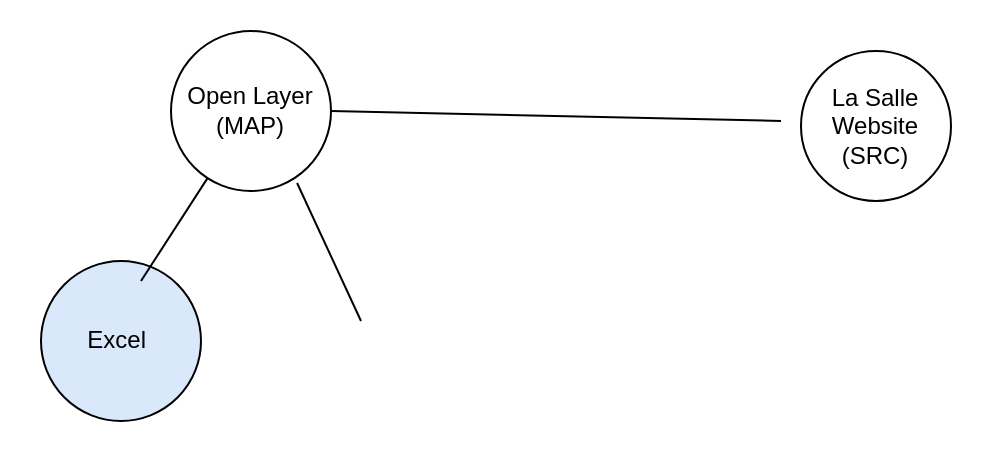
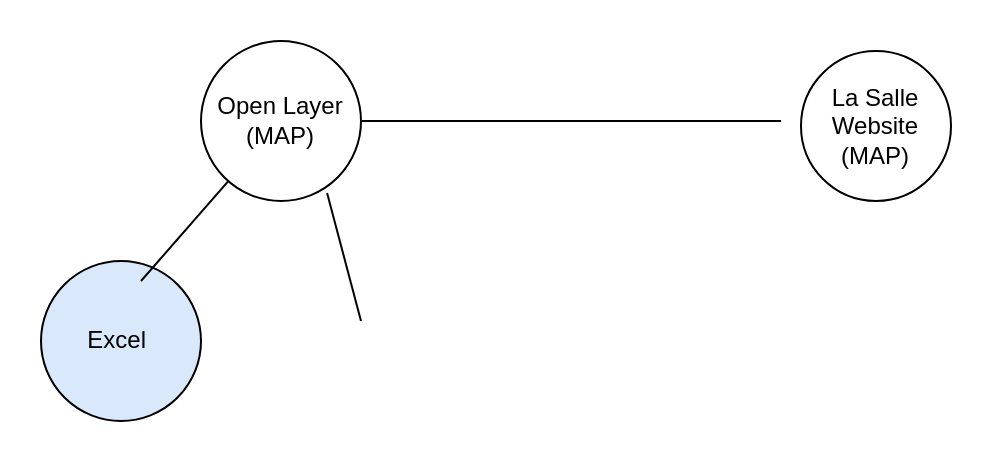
node "Open Layer (MAP)": moved (251, 111) -> (281, 121)
node "La Salle Website (SRC)": label "La Salle Website (SRC)" -> "La Salle Website (MAP)"
